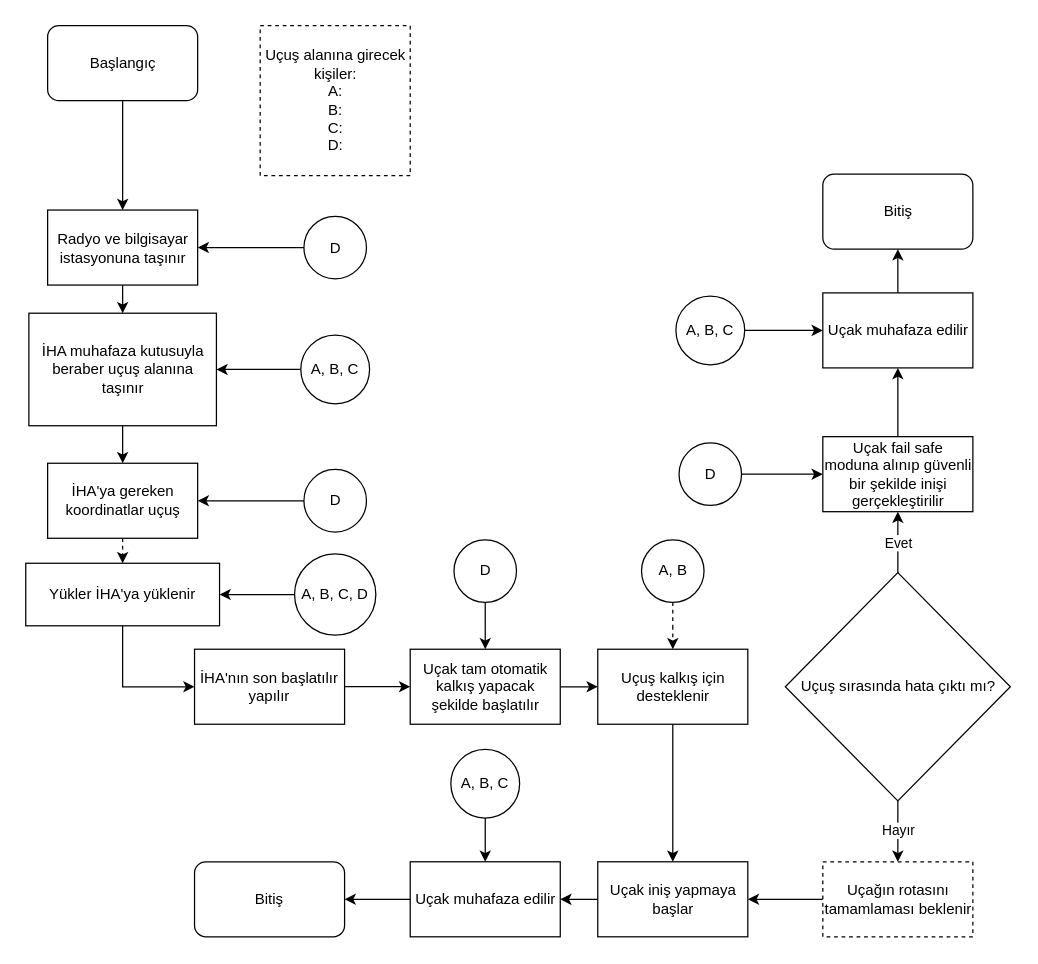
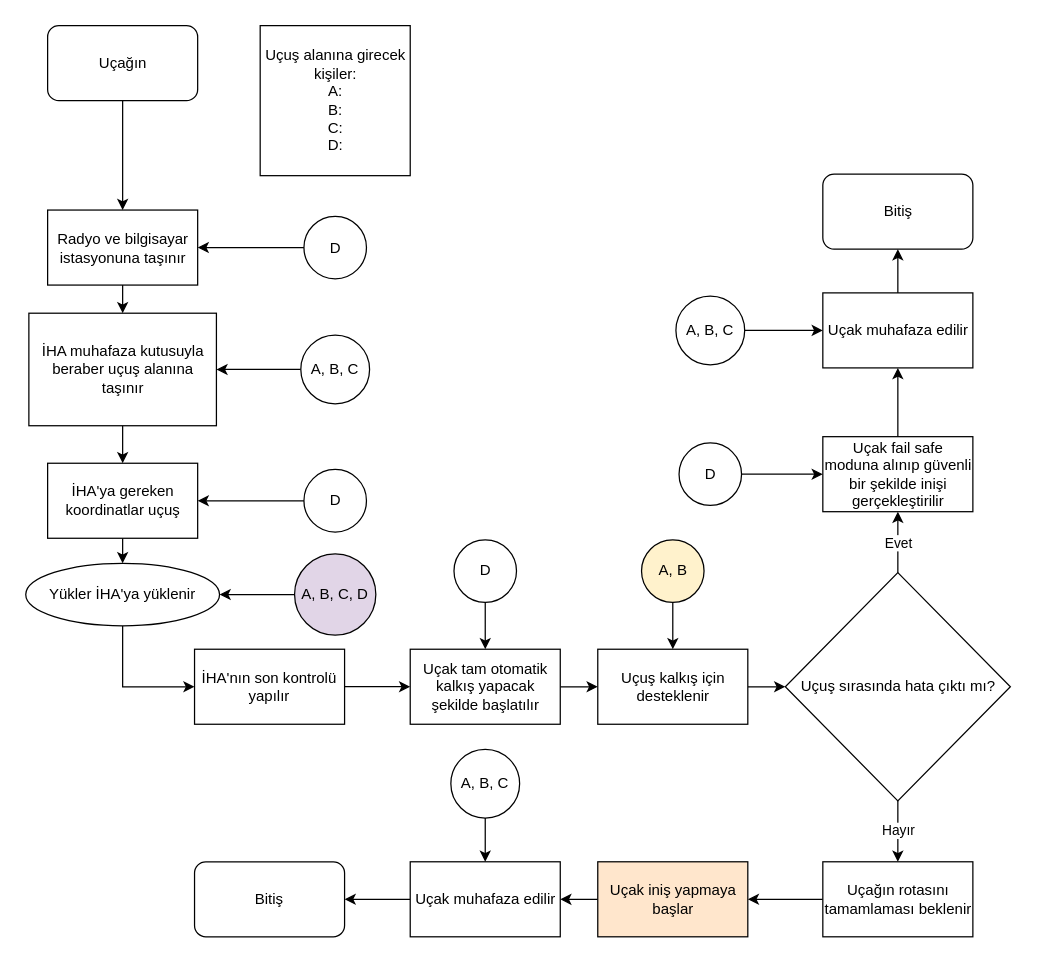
node "Başlangıç": label "Başlangıç" -> "Uçağın"
node "Uçuş alanına girecek kişiler: A: B: C: D:": style dashed -> solid
edge "İHA'ya gereken koordinatlar uçuş" -> "Yükler İHA'ya yüklenir": style dashed -> solid
node "A, B": fillcolor #ffffff -> #fff2cc
node "Yükler İHA'ya yüklenir": shape rectangle -> ellipse
node "A, B, C, D": fillcolor #ffffff -> #e1d5e7
edge "A, B" -> "Uçuş kalkış için desteklenir": style dashed -> solid
node "İHA'nın son başlatılır yapılır": label "İHA'nın son başlatılır yapılır" -> "İHA'nın son kontrolü yapılır"
edge "Uçuş kalkış için desteklenir" -> "Uçak iniş yapmaya başlar": now "Uçuş kalkış için desteklenir" -> "Uçuş sırasında hata çıktı mı?"
node "Uçak iniş yapmaya başlar": fillcolor #ffffff -> #ffe6cc
node "Uçağın rotasını tamamlaması beklenir": style dashed -> solid
